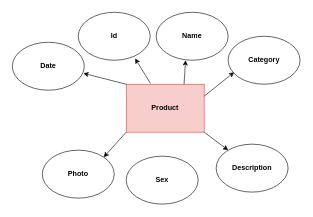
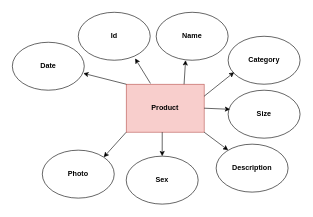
edge "Product" -> "Size": added
node "Size": added
edge "Product" -> "Sex": added
